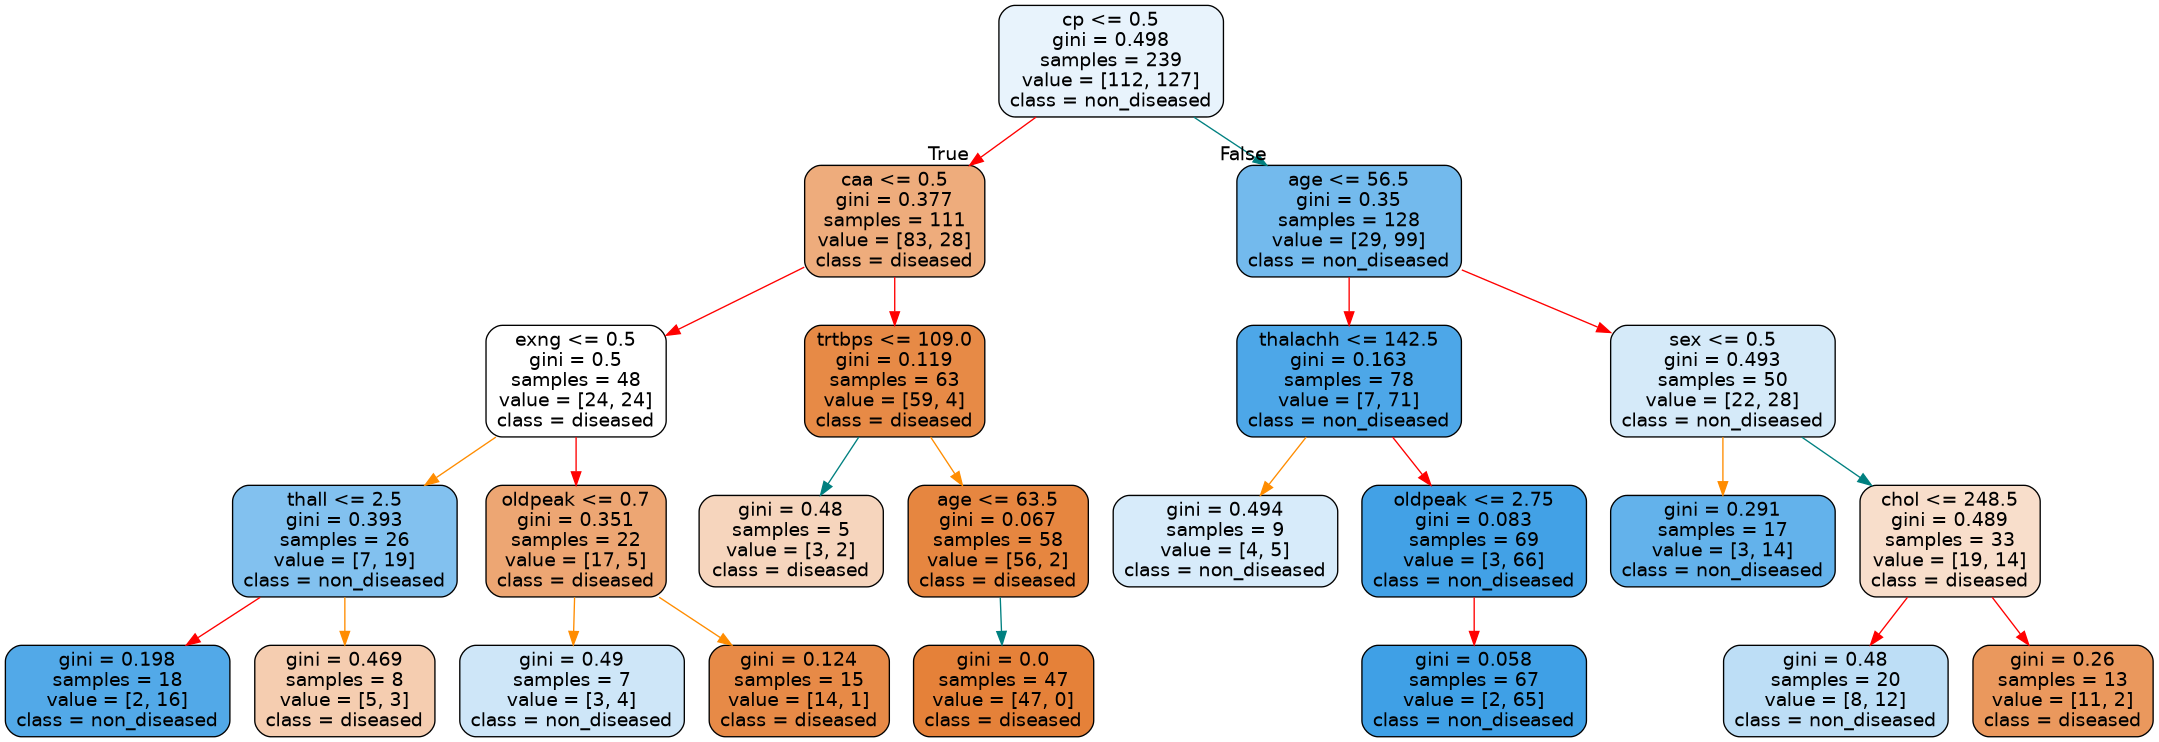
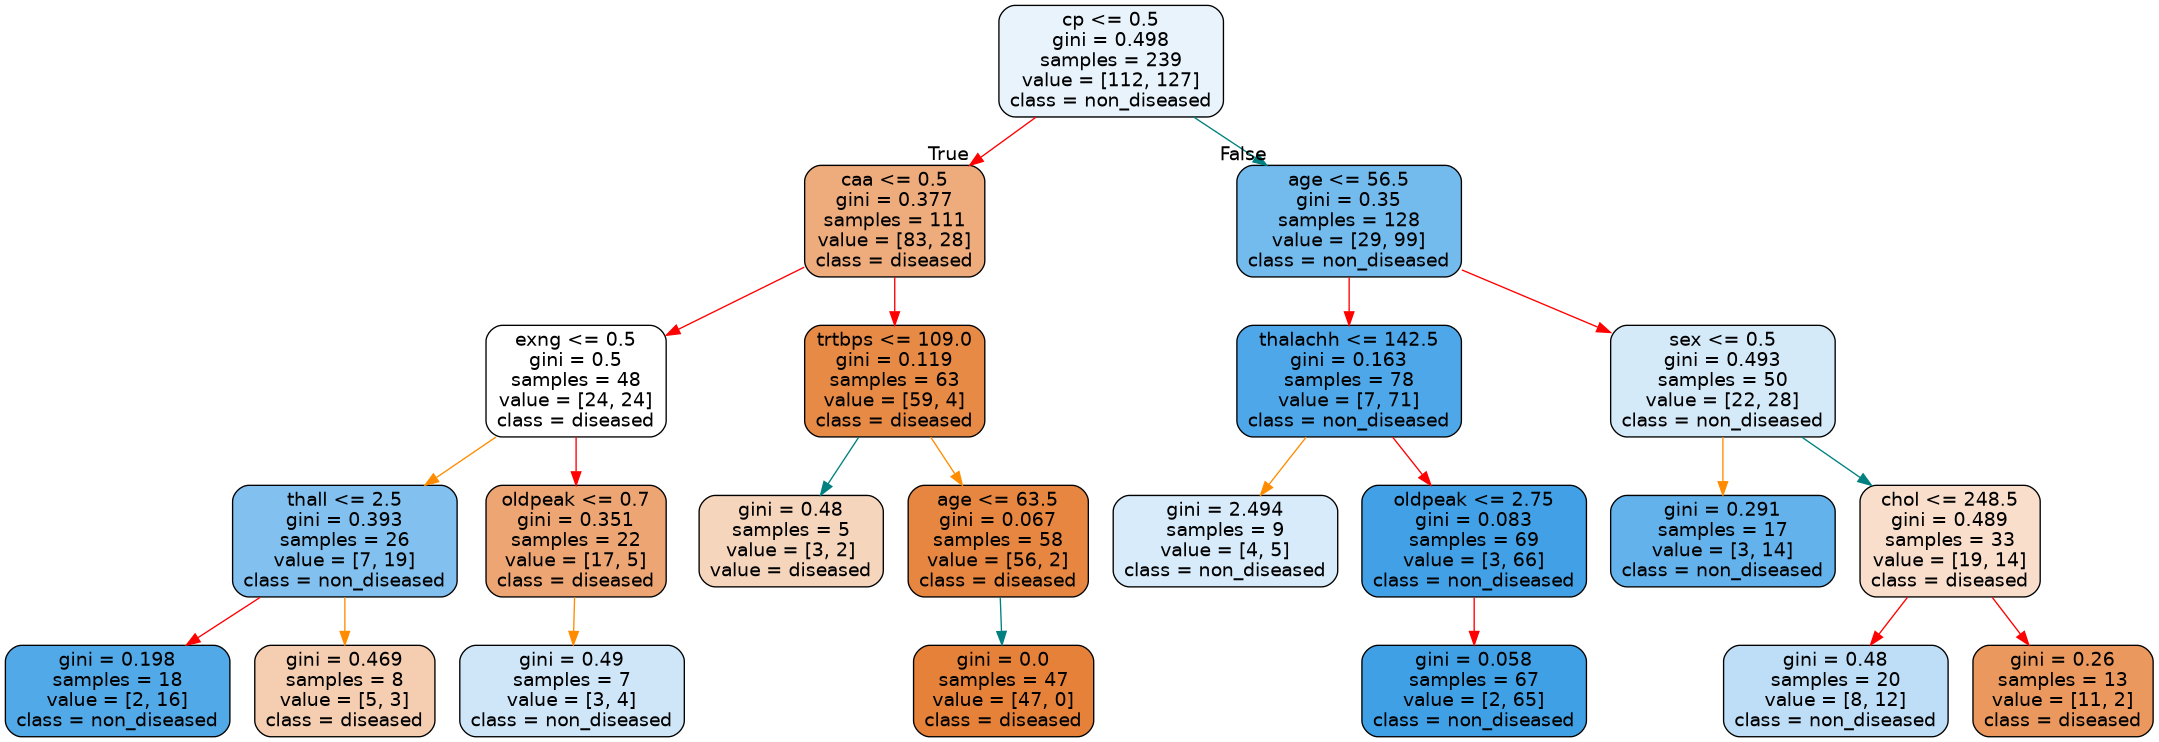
node "gini = 0.48 samples = 5 value = [3, 2] class = diseased": label "gini = 0.48 samples = 5 value = [3, 2] class = diseased" -> "gini = 0.48 samples = 5 value = [3, 2] value = diseased"
node "gini = 0.494 samples = 9 value = [4, 5] class = non_diseased": label "gini = 0.494 samples = 9 value = [4, 5] class = non_diseased" -> "gini = 2.494 samples = 9 value = [4, 5] class = non_diseased"
node "gini = 0.124 samples = 15 value = [14, 1] class = diseased": removed
